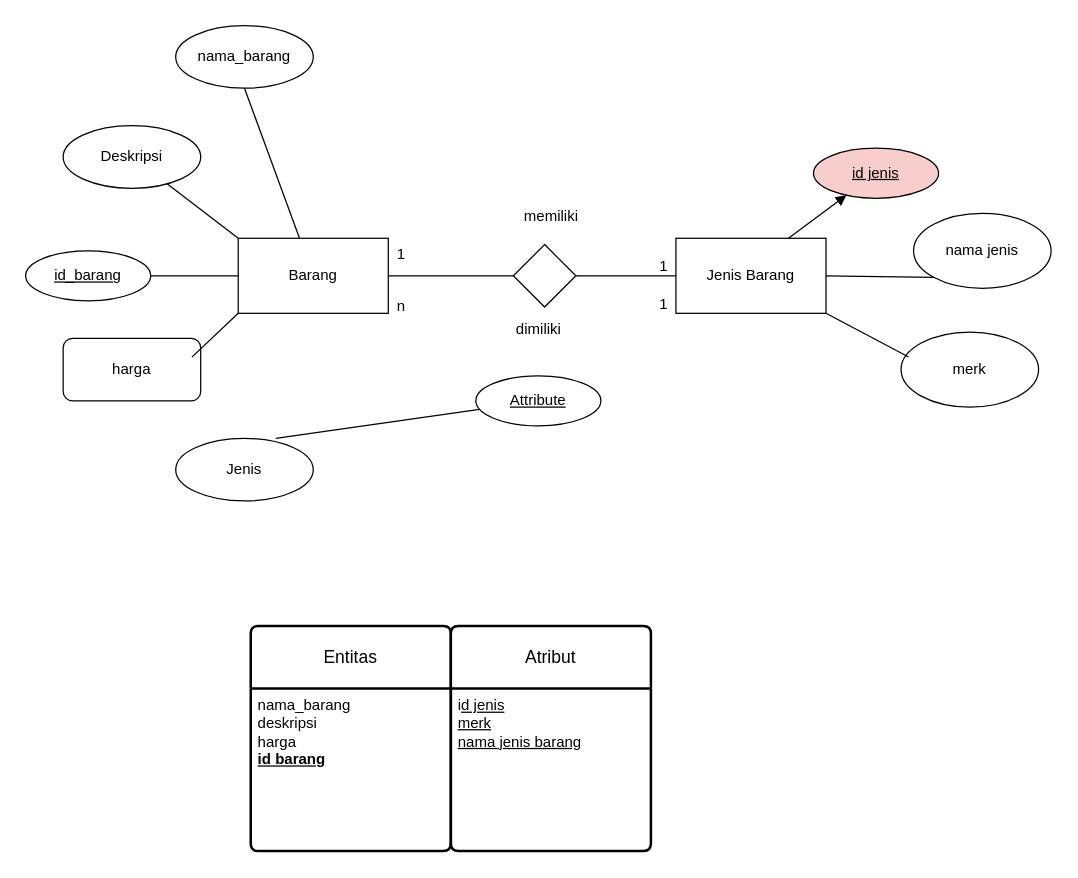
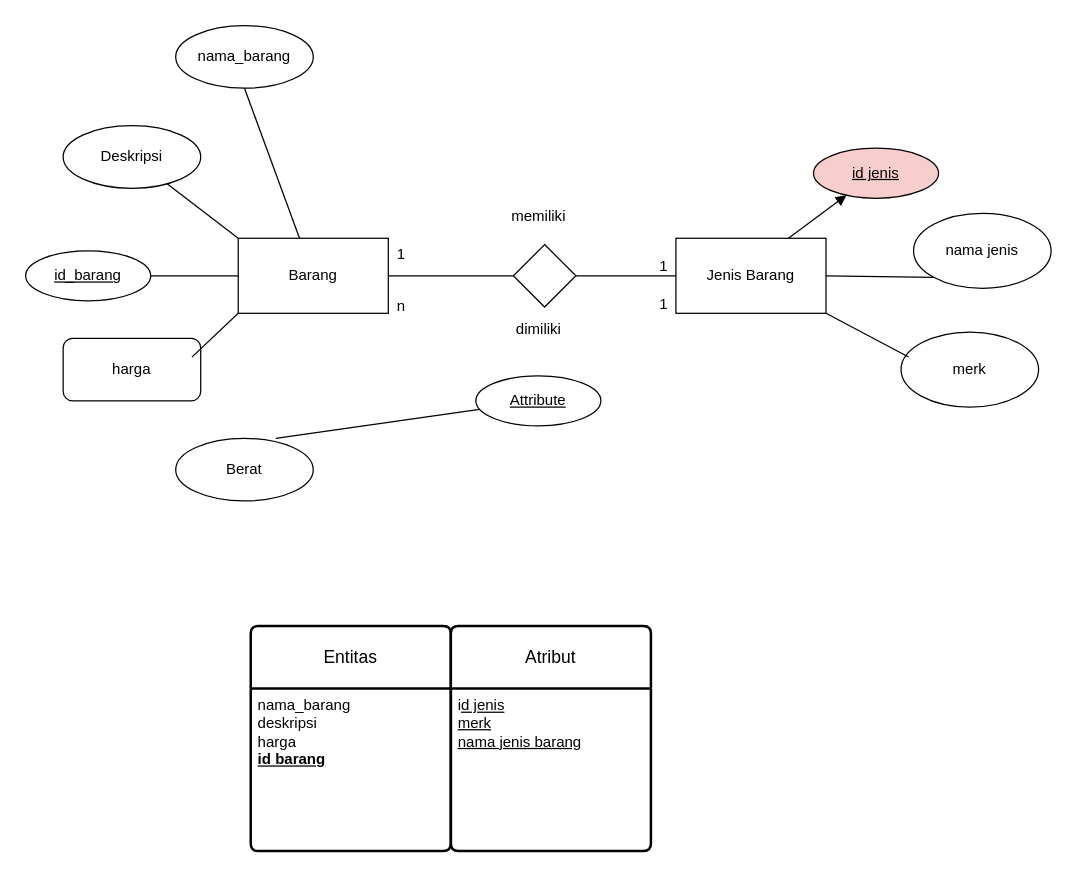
node "memiliki": moved (551, 217) -> (538, 217)
node "Jenis": label "Jenis" -> "Berat"
